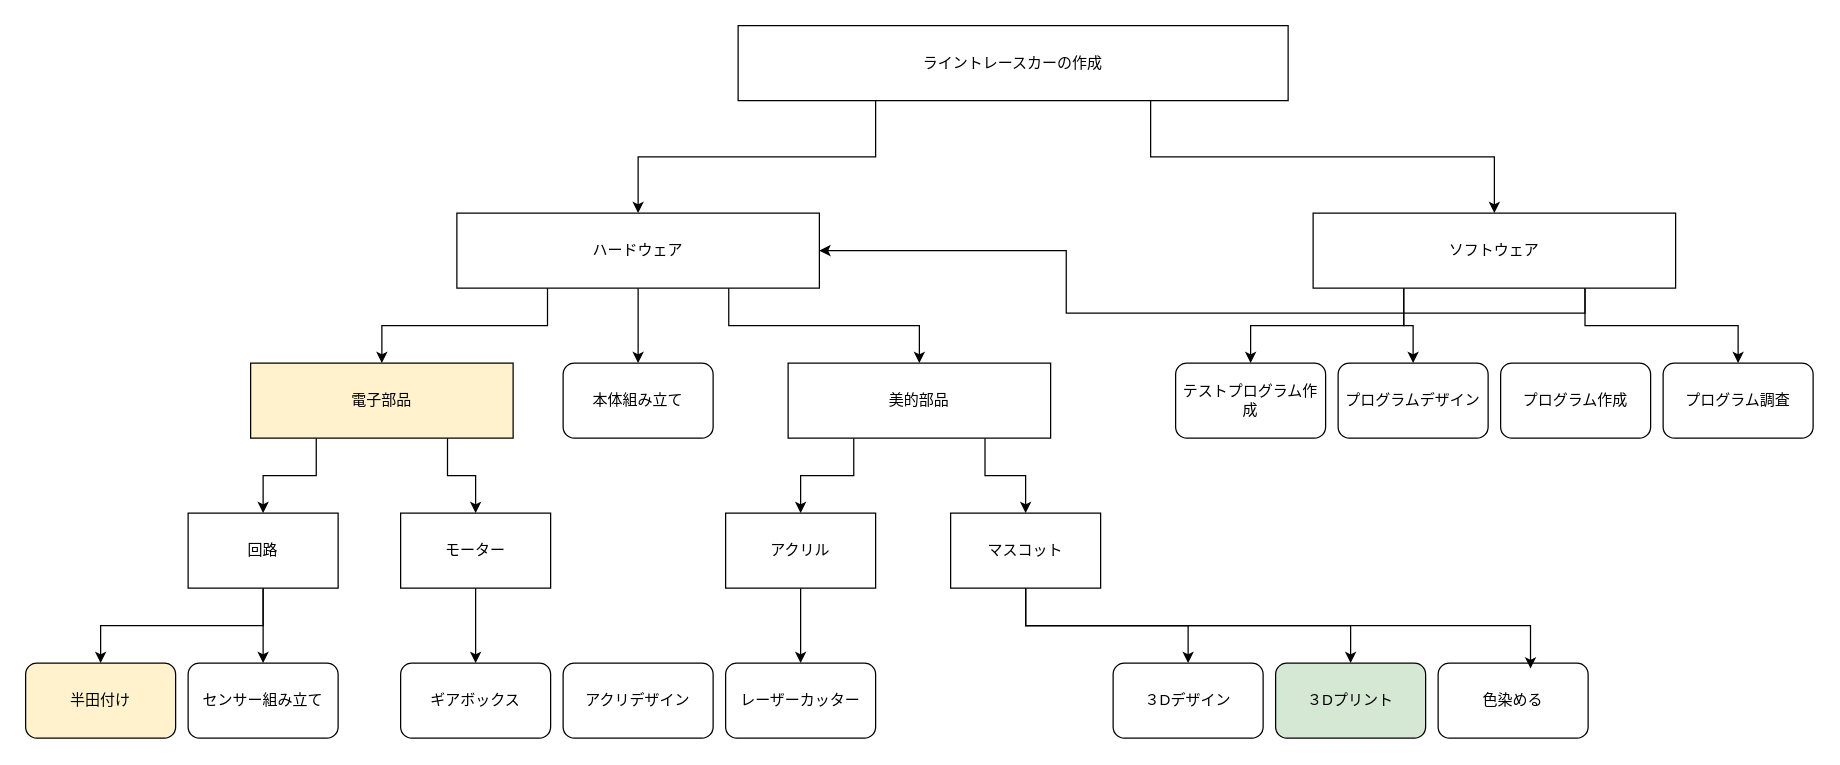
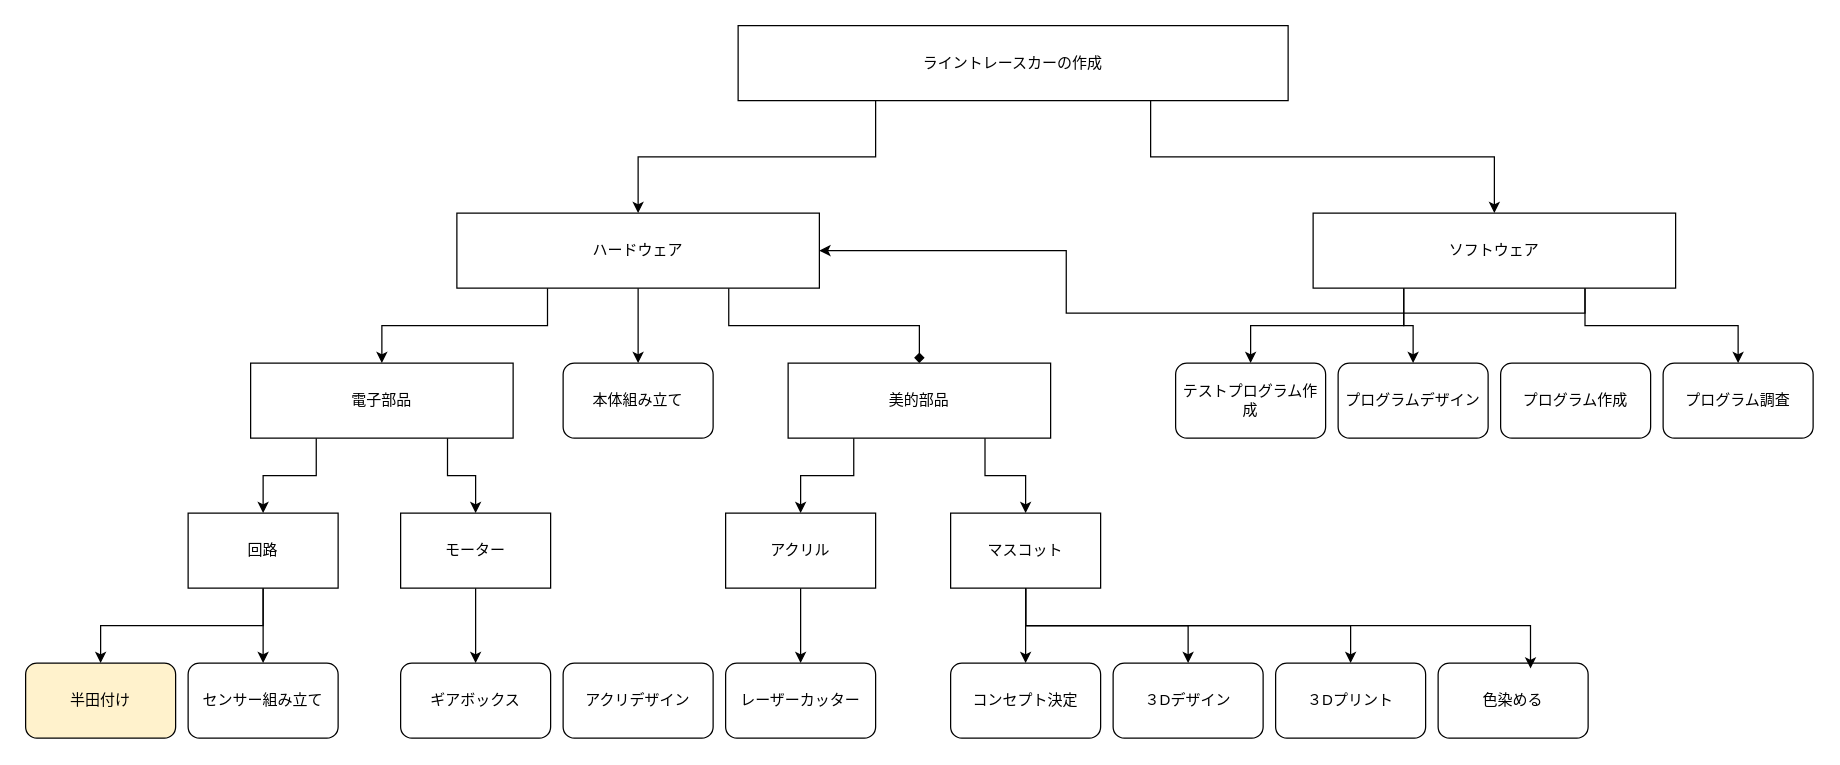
edge "ハードウェア" -> "美的部品": arrowhead classic -> diamond
node "電子部品": fillcolor #fff2cc -> #ffffff
edge "マスコット" -> "コンセプト決定": added
node "コンセプト決定": added
node "３Dプリント": fillcolor #d5e8d4 -> #ffffff
